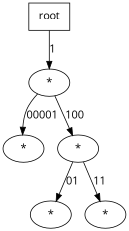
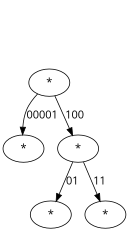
node "root": removed
